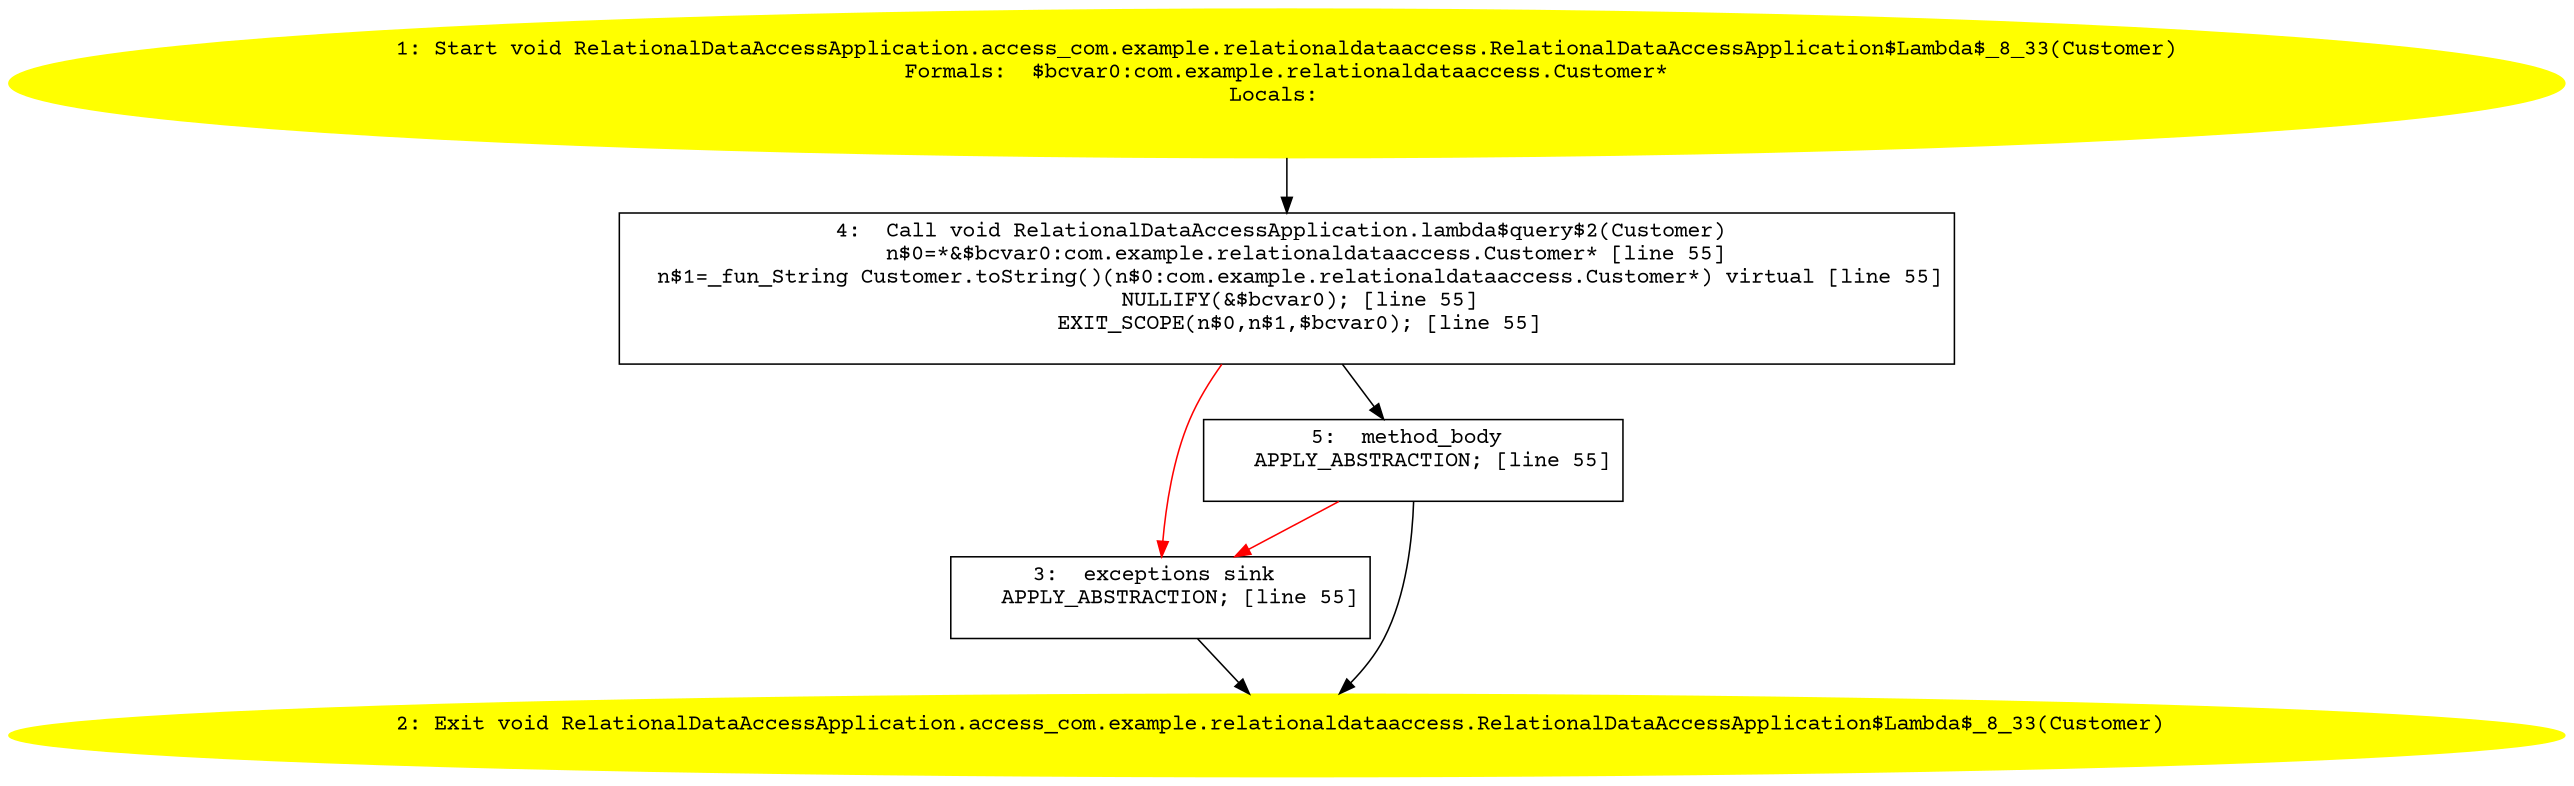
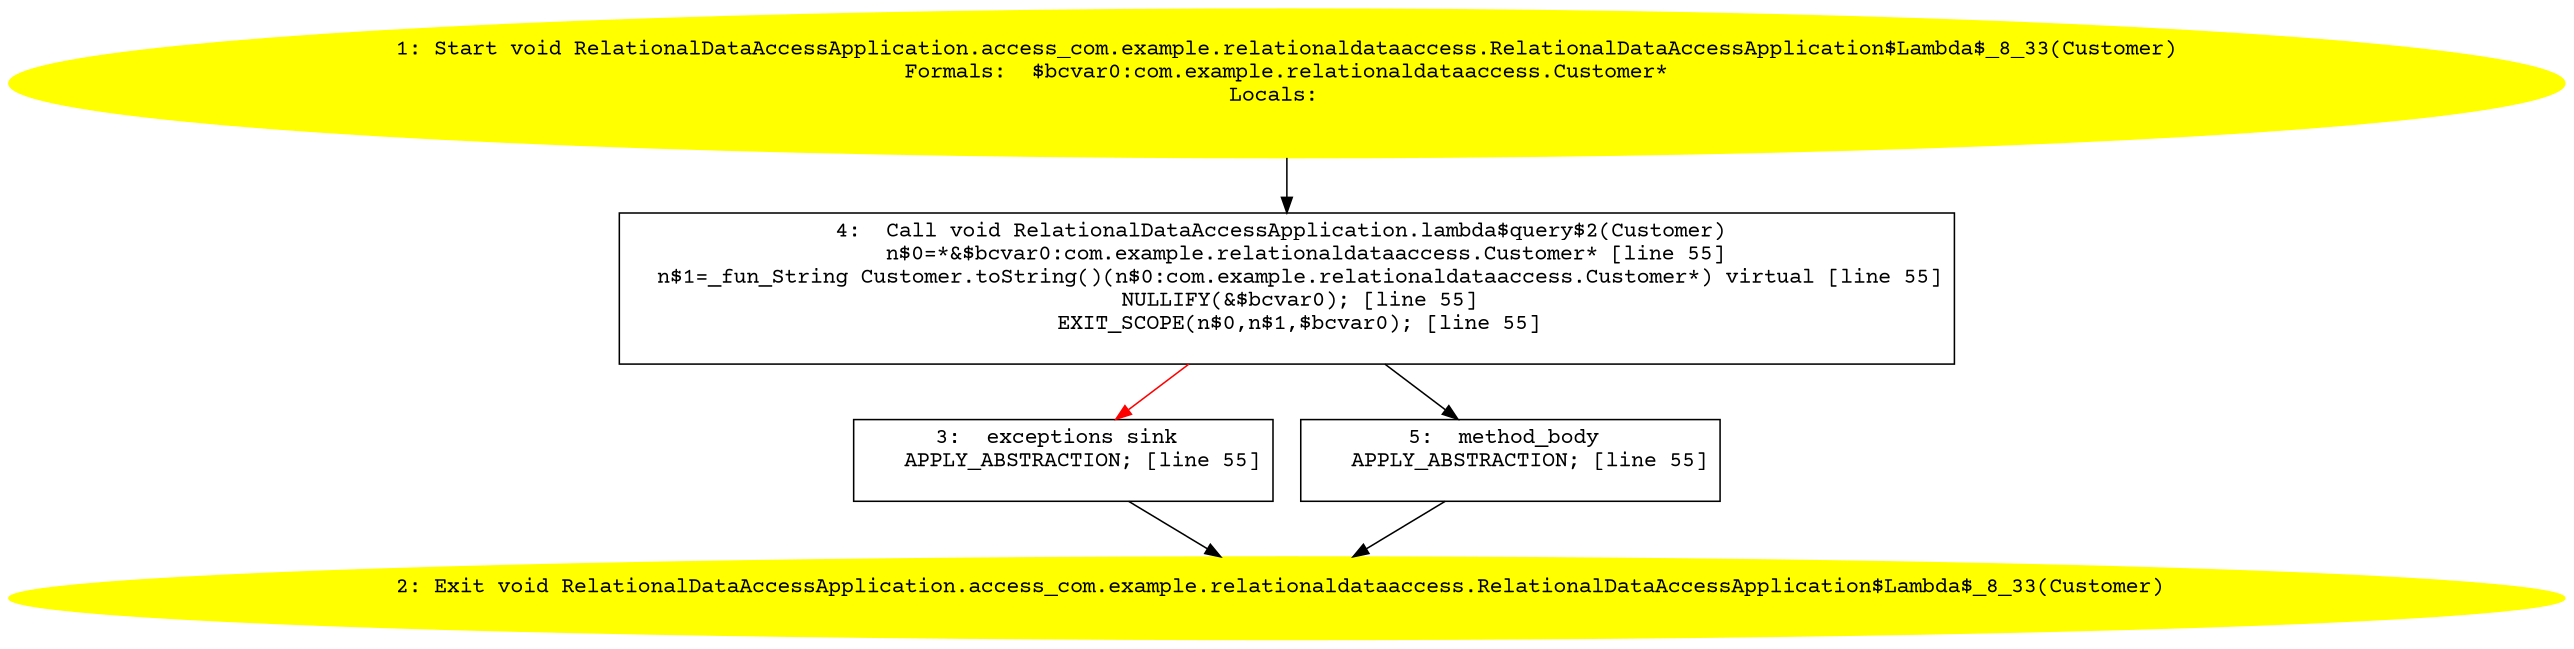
edge "5:  method_body APPLY_ABSTRACTION; [line 55]" -> "3:  exceptions sink APPLY_ABSTRACTION; [line 55]": removed
